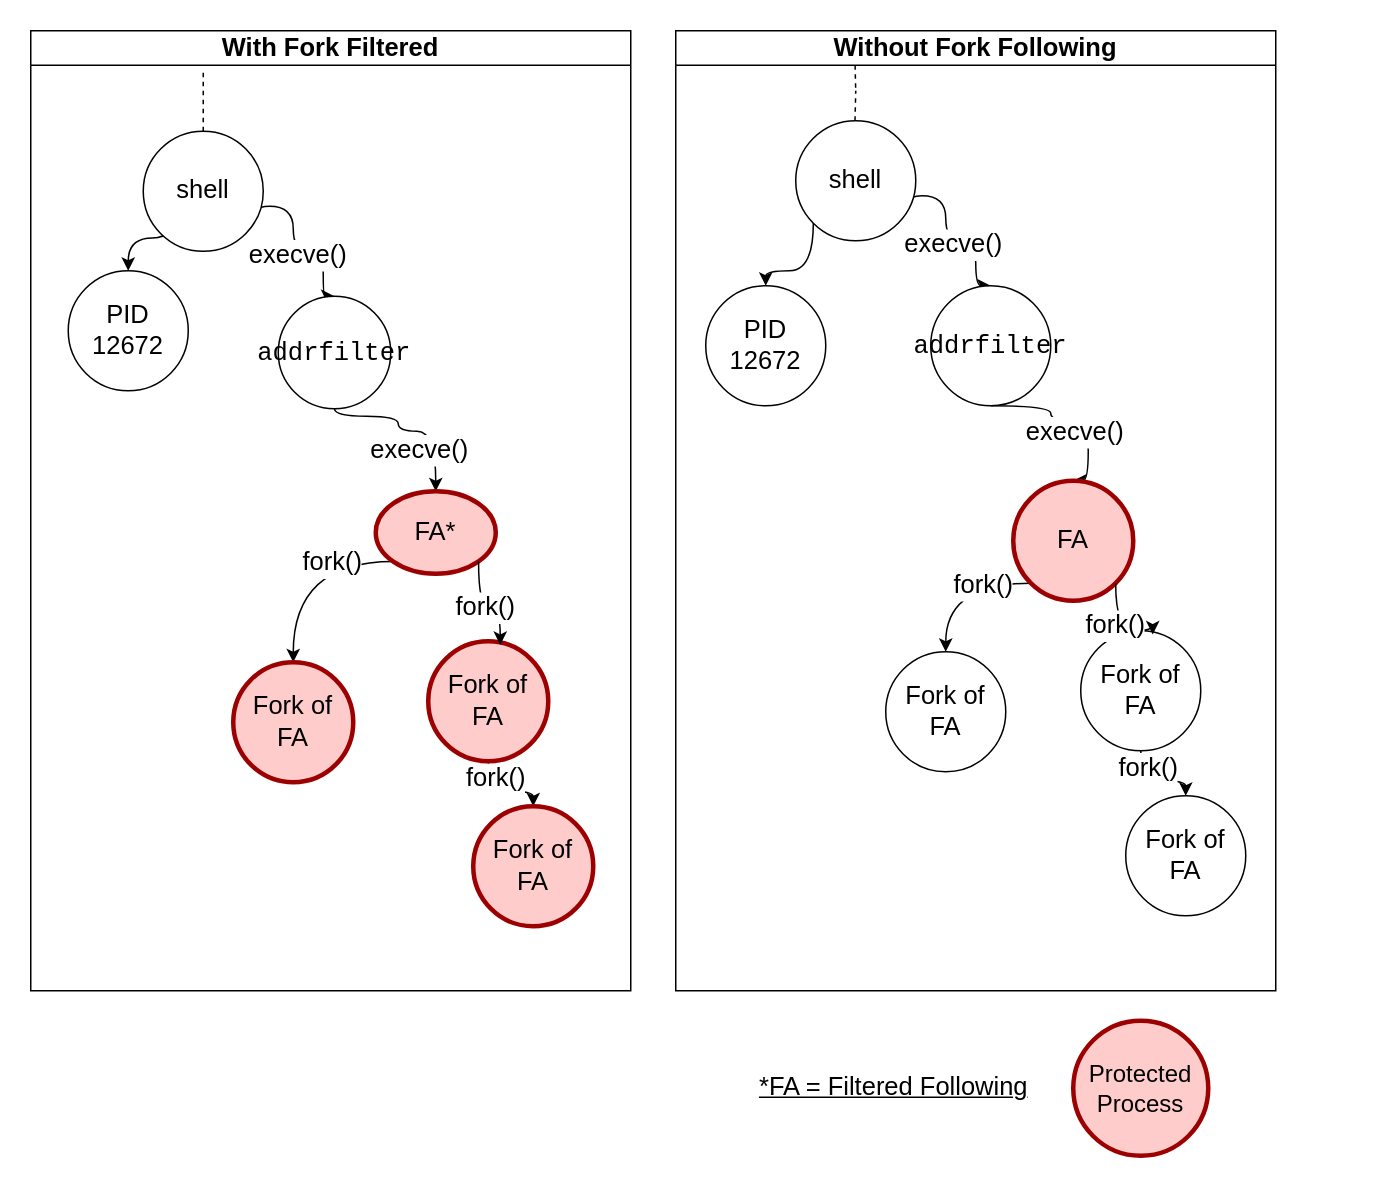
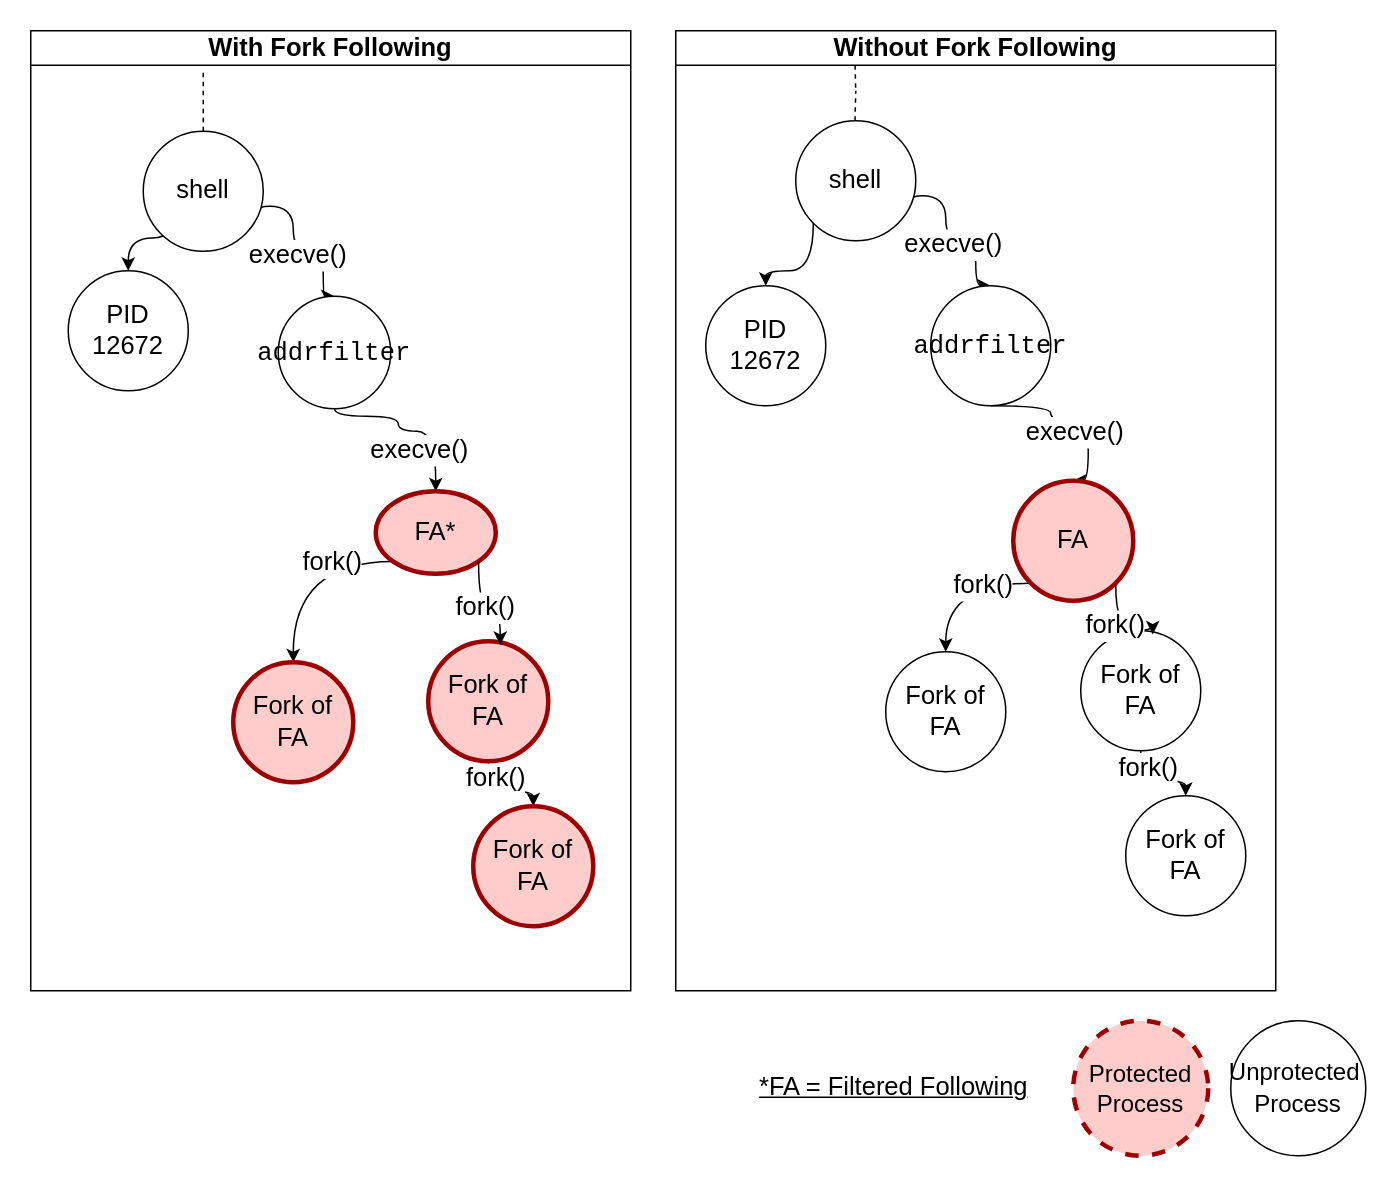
node "With Fork Filtered": label "With Fork Filtered" -> "With Fork Following"
node "Protected Process": style solid -> dashed
node "Unprotected Process": added
